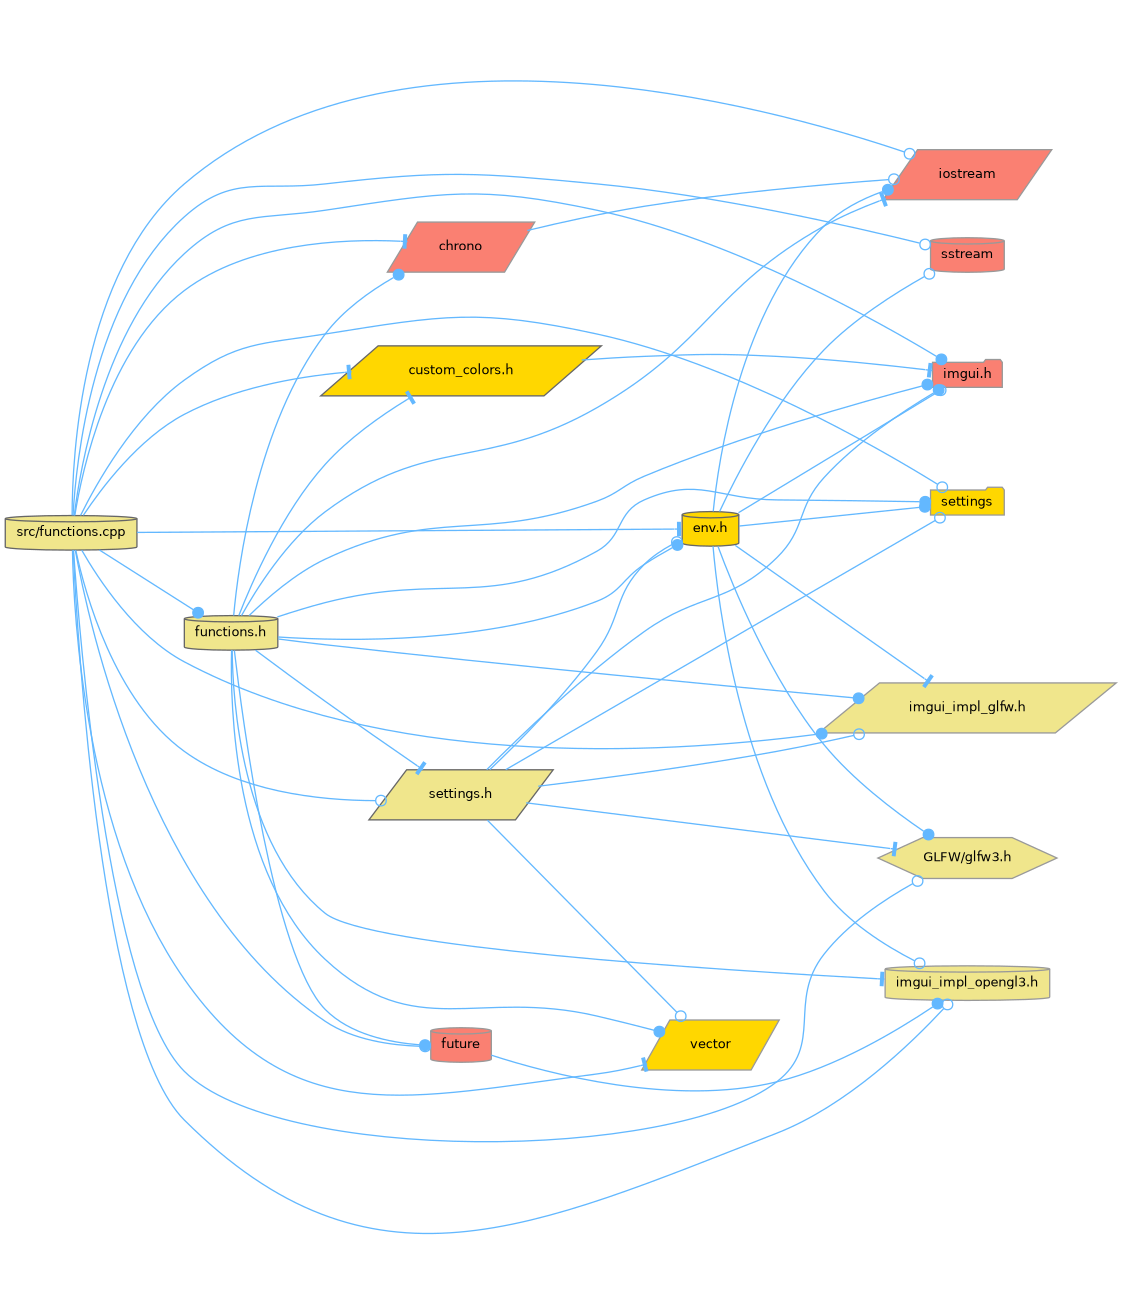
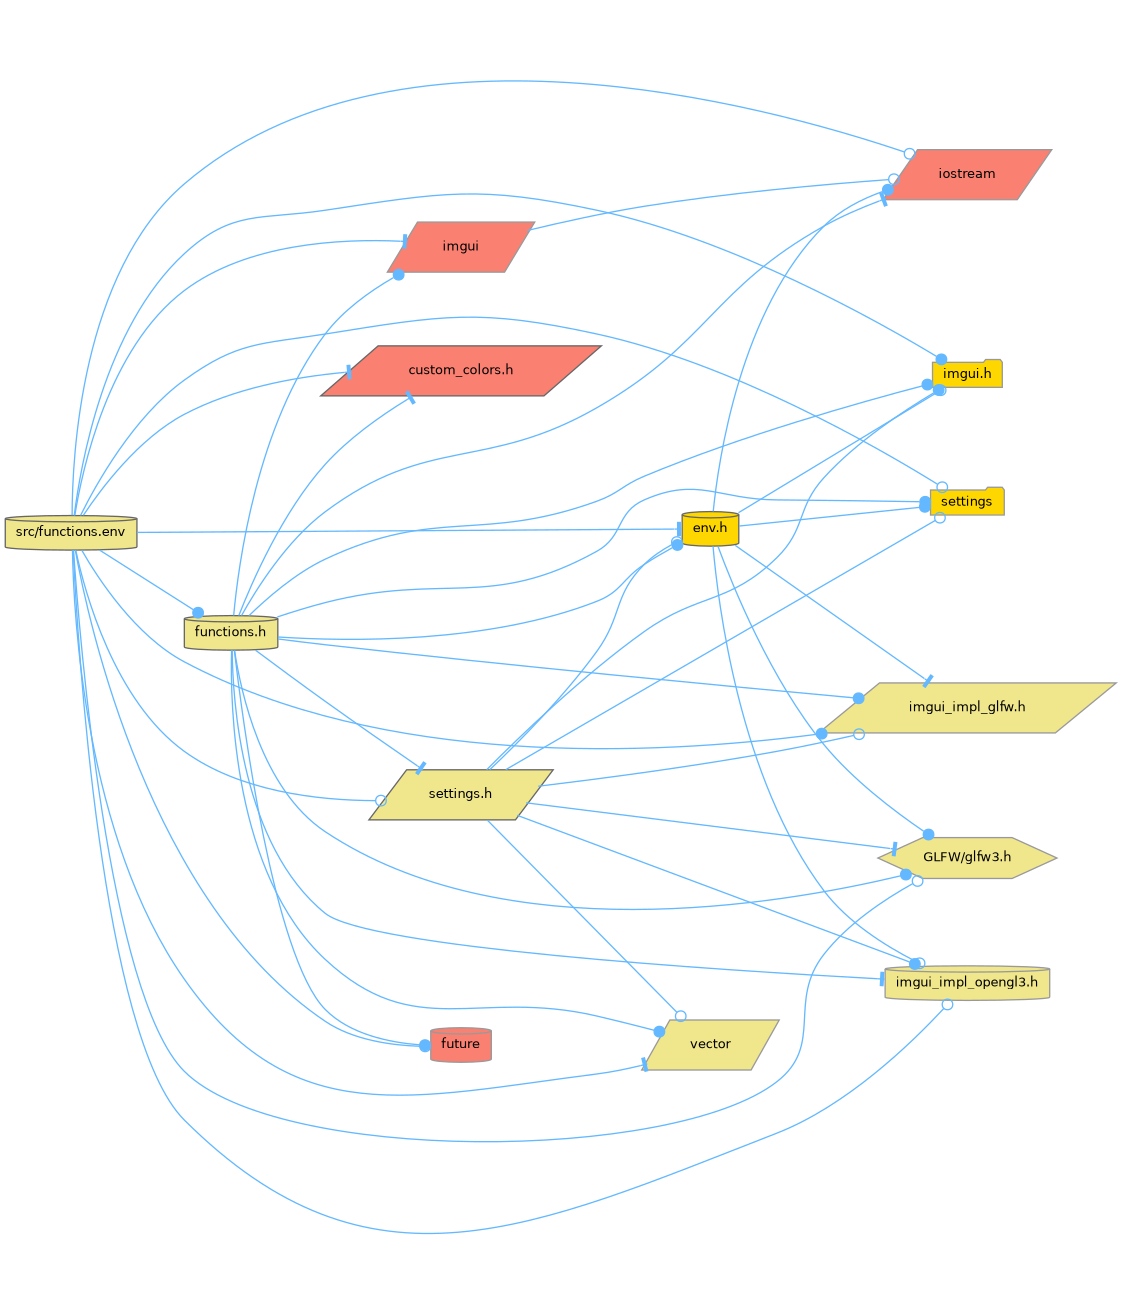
node "chrono": label "chrono" -> "imgui"
node "sstream": removed
edge "custom_colors.h" -> "imgui.h": removed
node "custom_colors.h": fillcolor gold -> salmon
node "imgui.h": fillcolor salmon -> gold
node "src/functions.cpp": label "src/functions.cpp" -> "src/functions.env"
edge "functions.h" -> "GLFW/glfw3.h": added
node "vector": fillcolor gold -> khaki
edge "future" -> "imgui_impl_opengl3.h": now "settings.h" -> "imgui_impl_opengl3.h"
